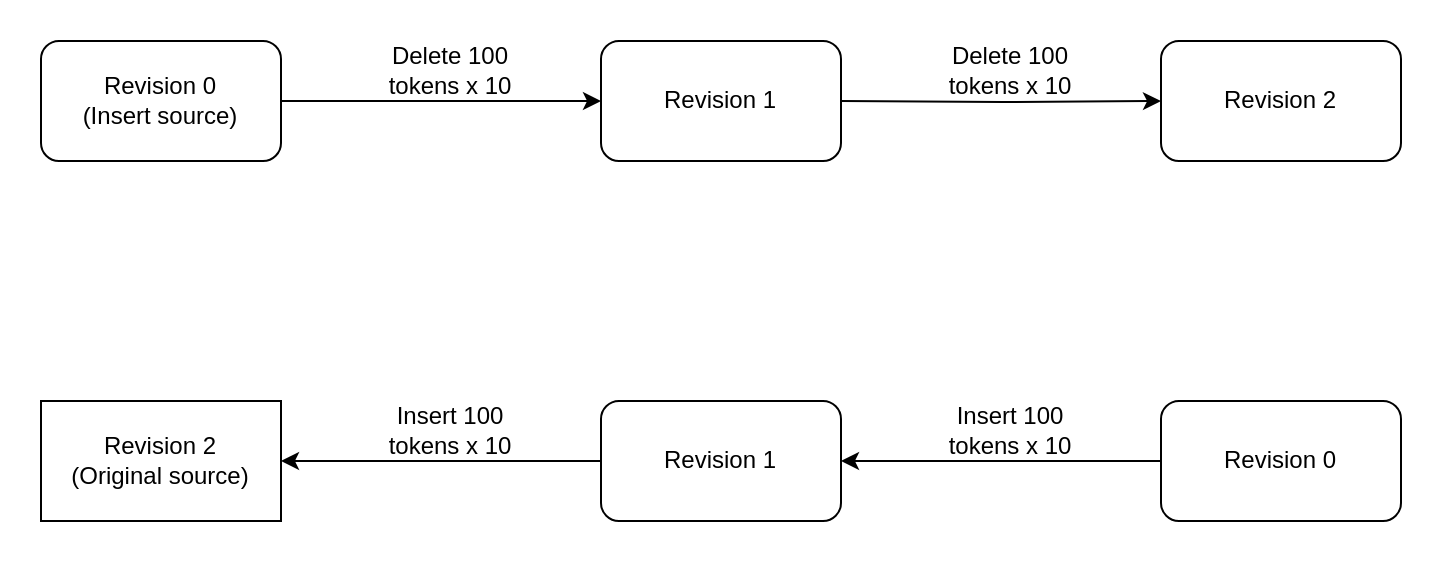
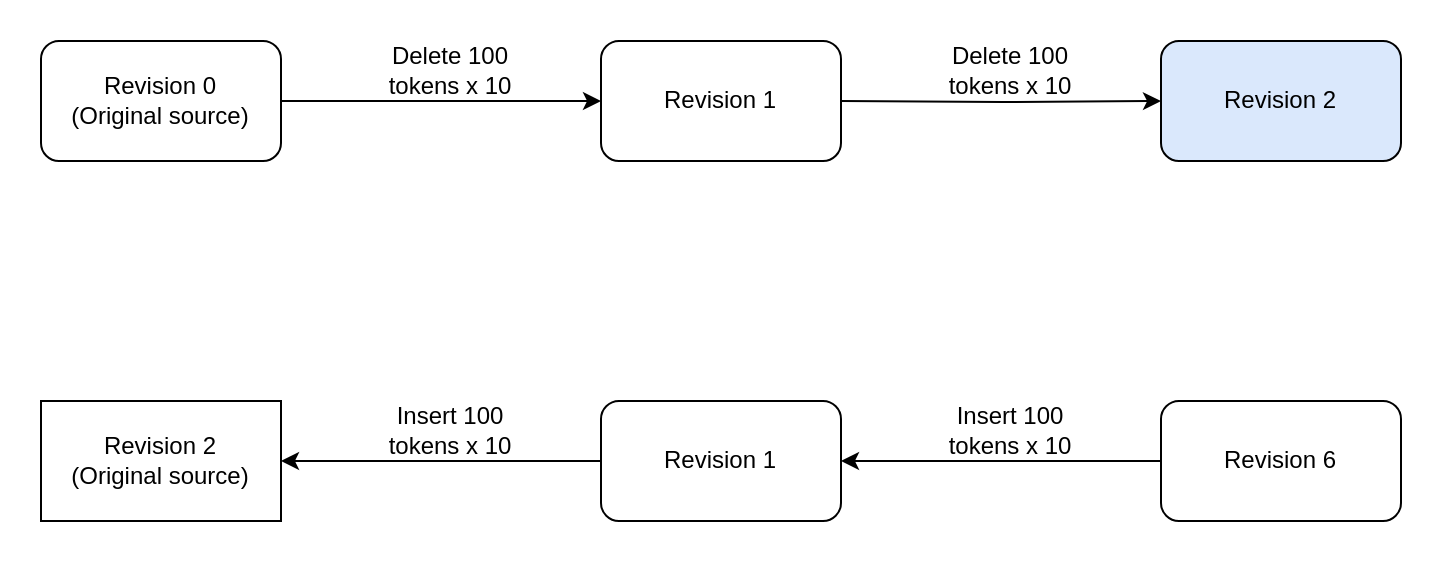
node "Revision 0 (Insert source)": label "Revision 0 (Insert source)" -> "Revision 0 (Original source)"
node "Revision 2": fillcolor #ffffff -> #dae8fc
node "Revision 0": label "Revision 0" -> "Revision 6"
